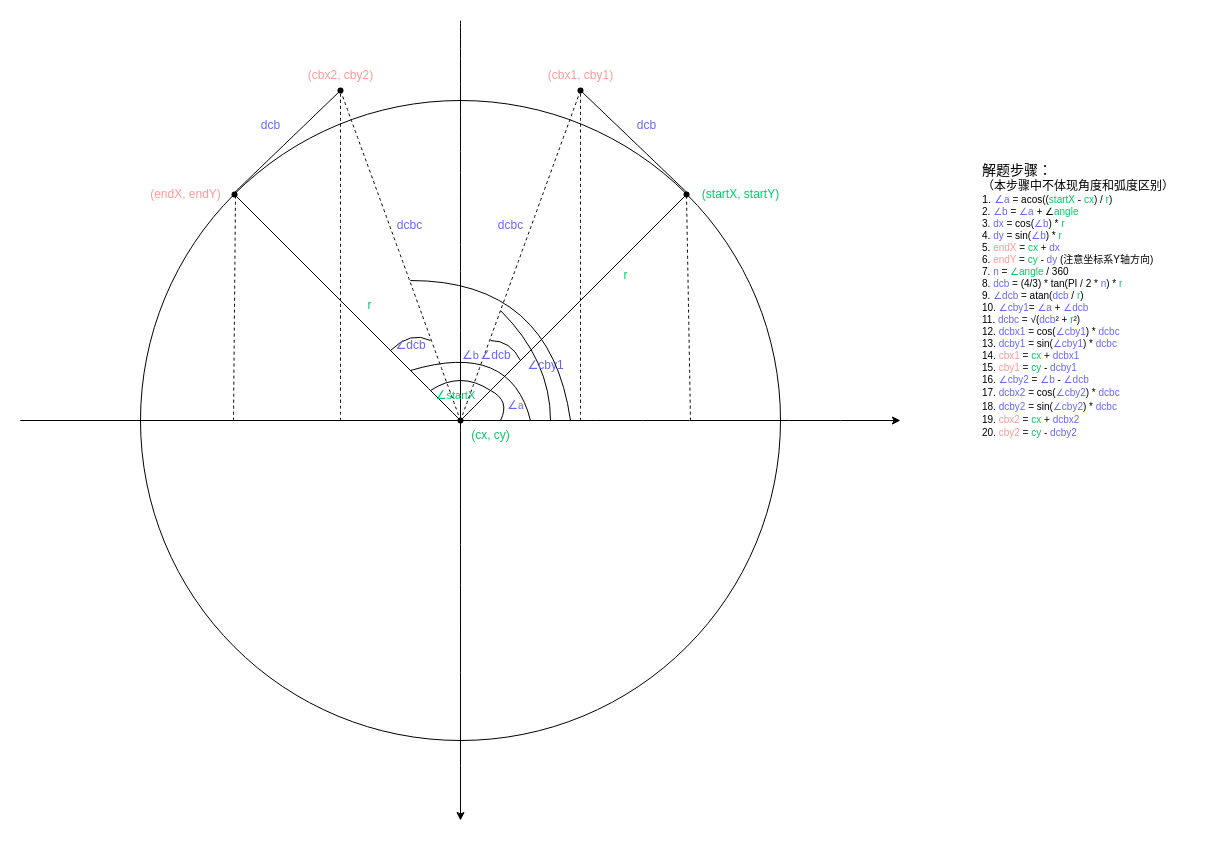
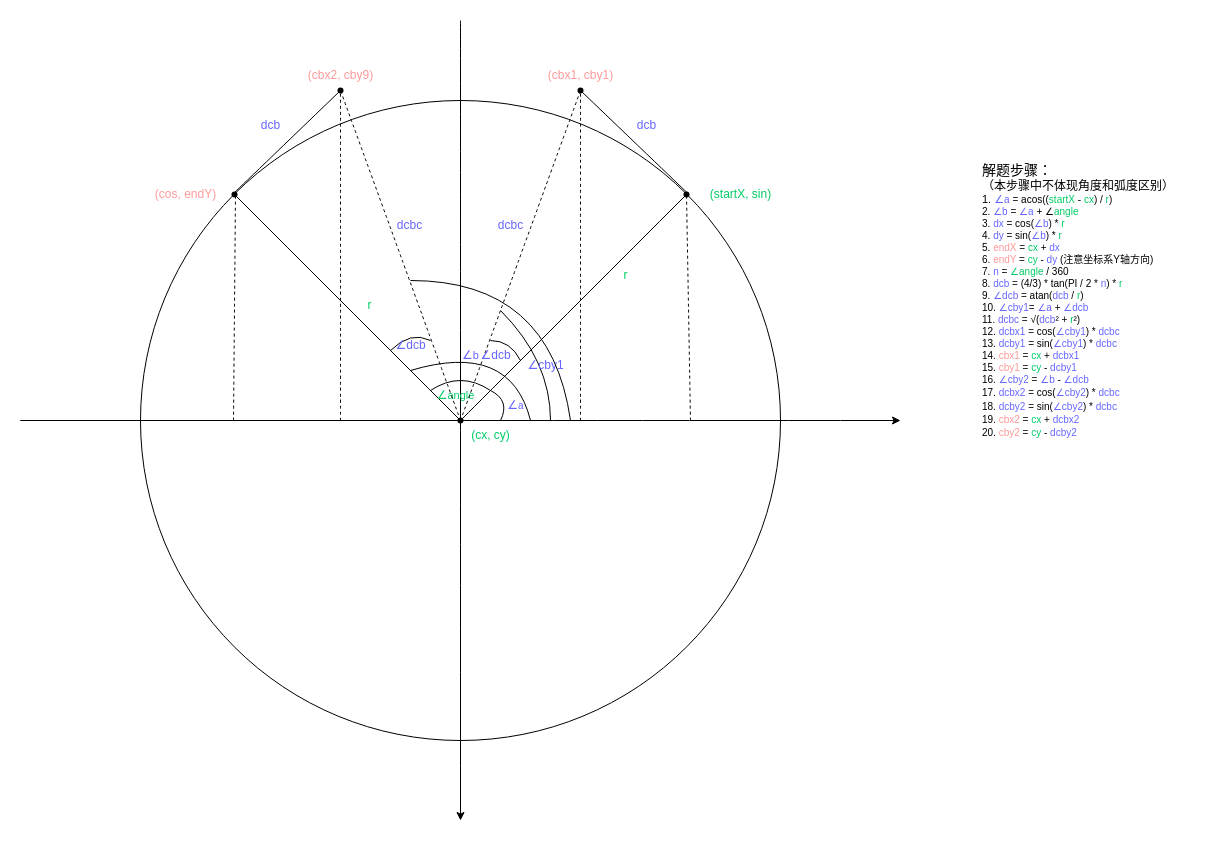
node "(cbx2, cby2)": label "(cbx2, cby2)" -> "(cbx2, cby9)"
node "(endX, endY)": label "(endX, endY)" -> "(cos, endY)"
node "(startX, startY)": label "(startX, startY)" -> "(startX, sin)"
node "∠startX": label "∠startX" -> "∠angle"
